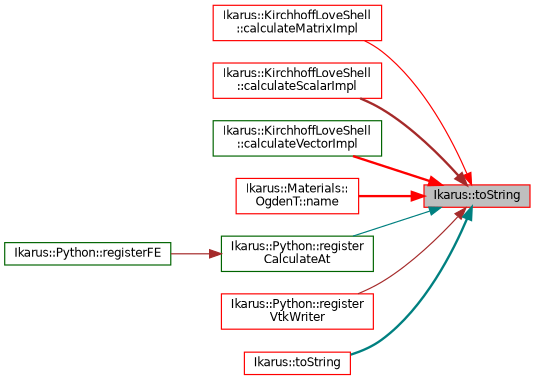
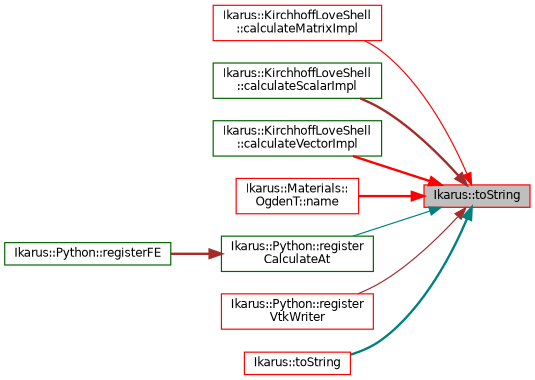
node "Ikarus::KirchhoffLoveShell ::calculateScalarImpl": color red -> darkgreen
edge "Ikarus::Python::registerFE" -> "Ikarus::Python::register CalculateAt": style solid -> bold
